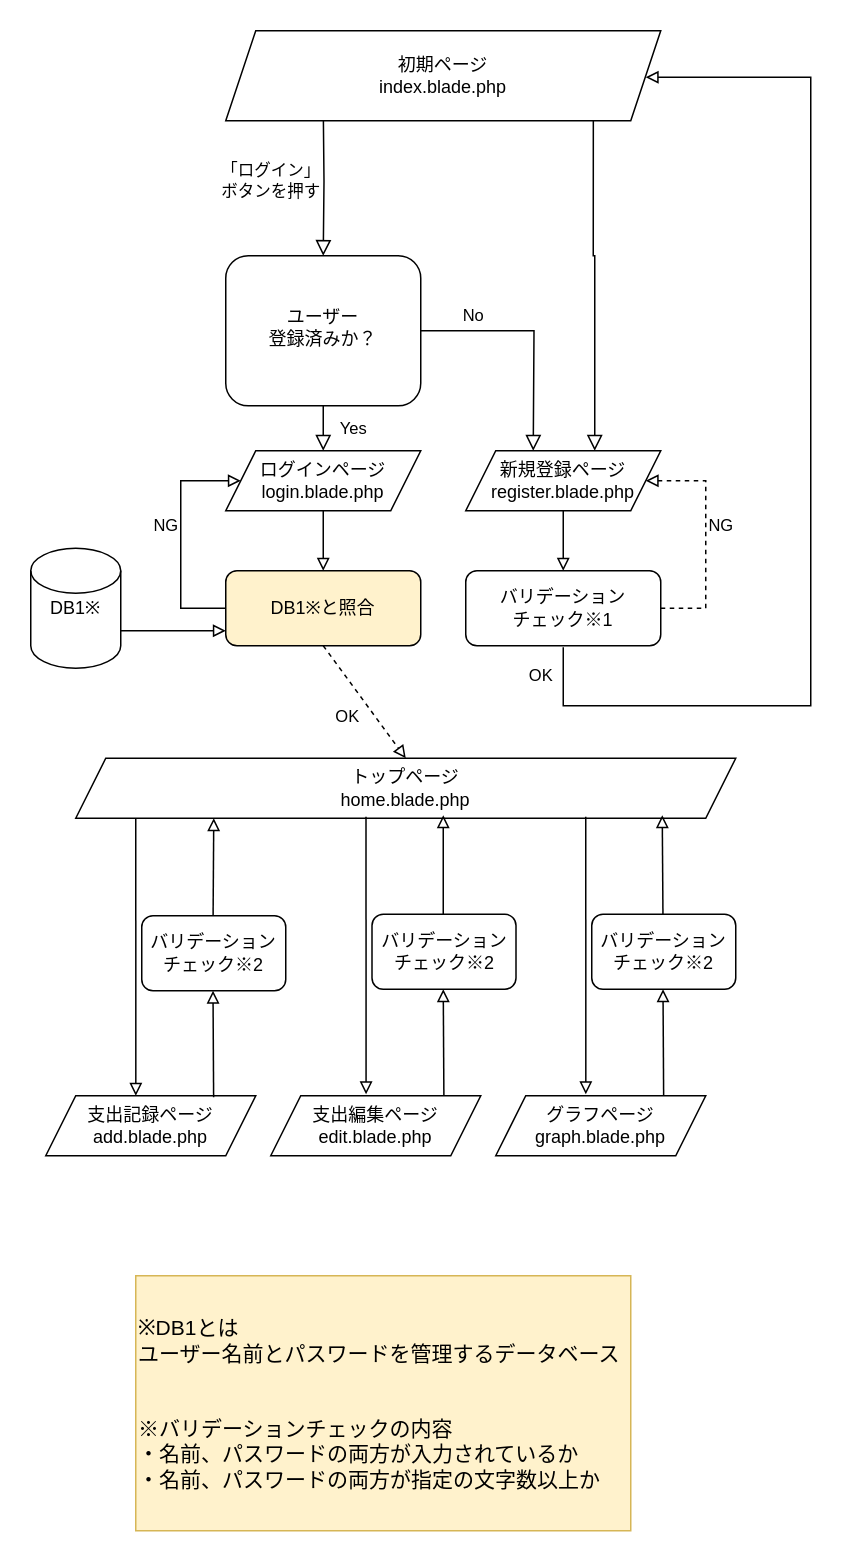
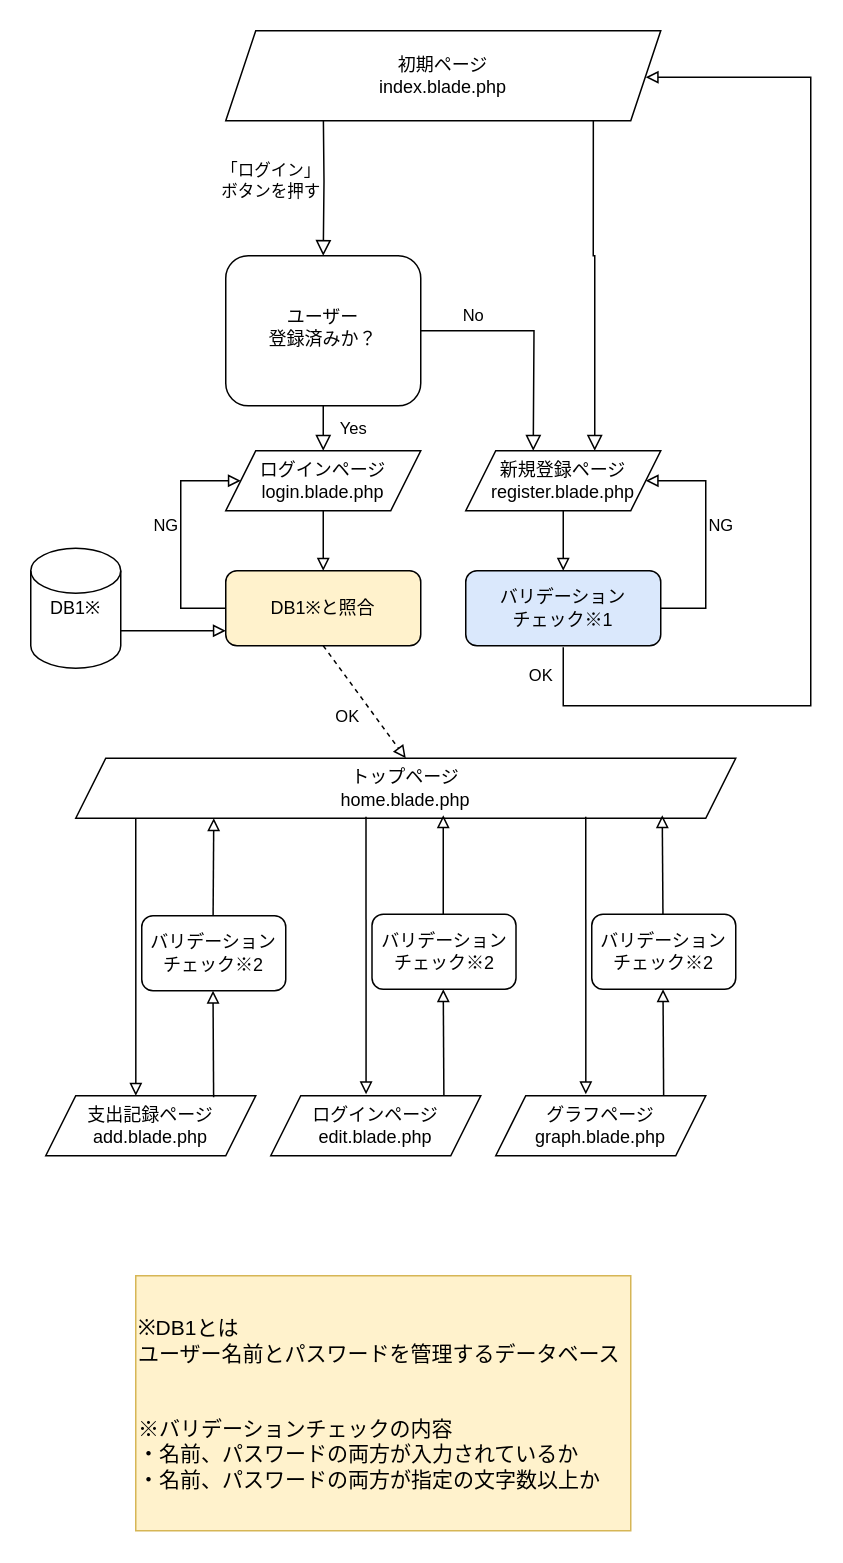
edge "バリデーション チェック※1" -> "新規登録ページ register.blade.php": style dashed -> solid
node "バリデーション チェック※1": fillcolor #ffffff -> #dae8fc
node "支出編集ページ edit.blade.php": label "支出編集ページ edit.blade.php" -> "ログインページ edit.blade.php"
